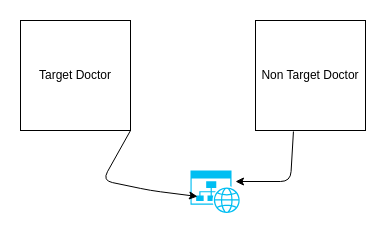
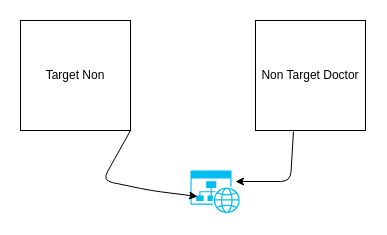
node "Target Doctor": label "Target Doctor" -> "Target Non"
